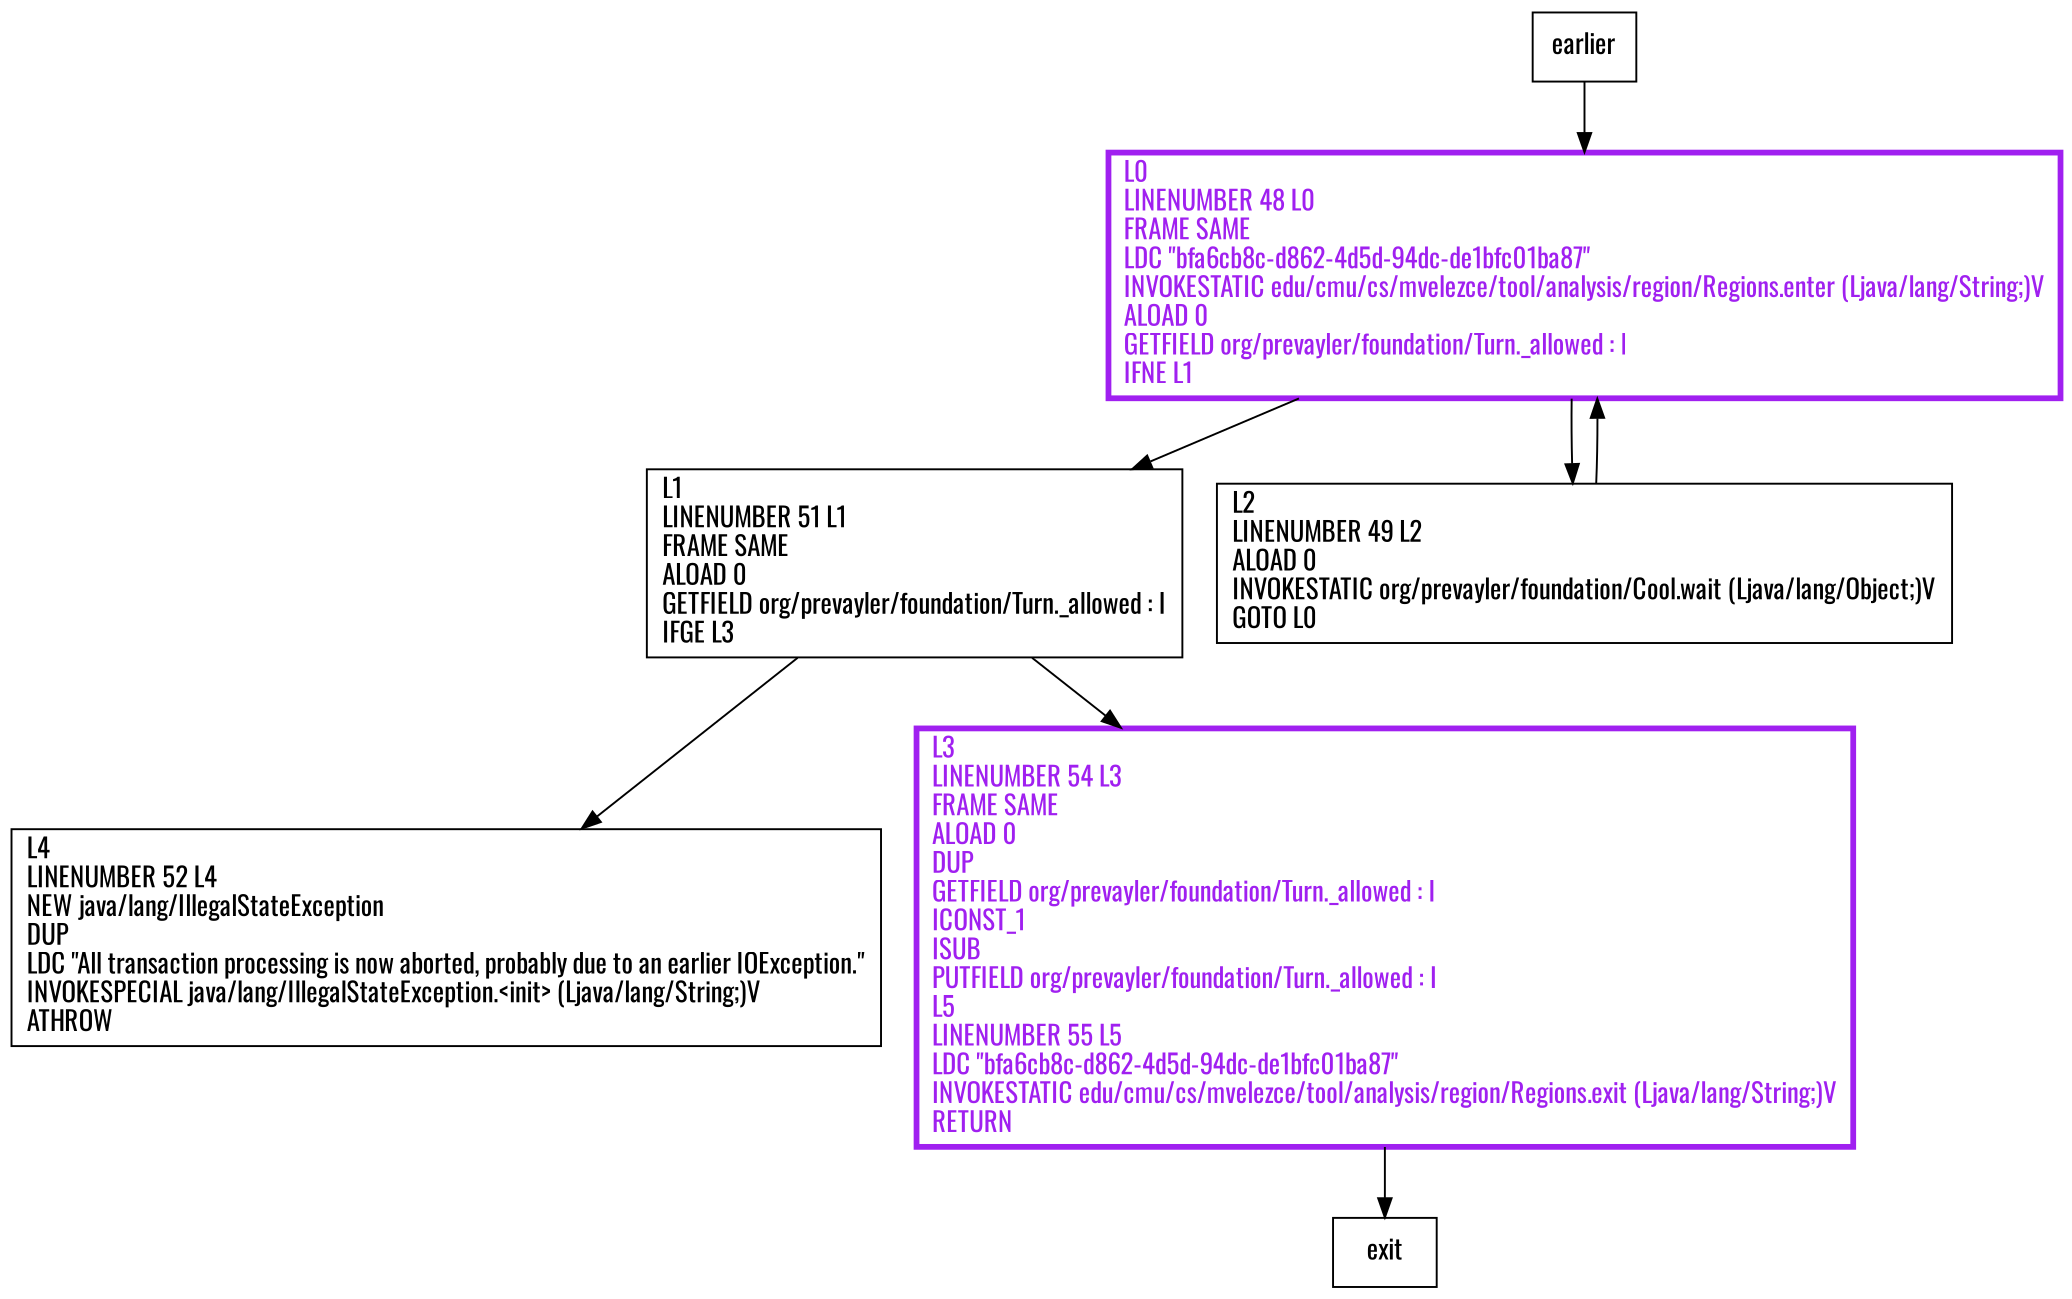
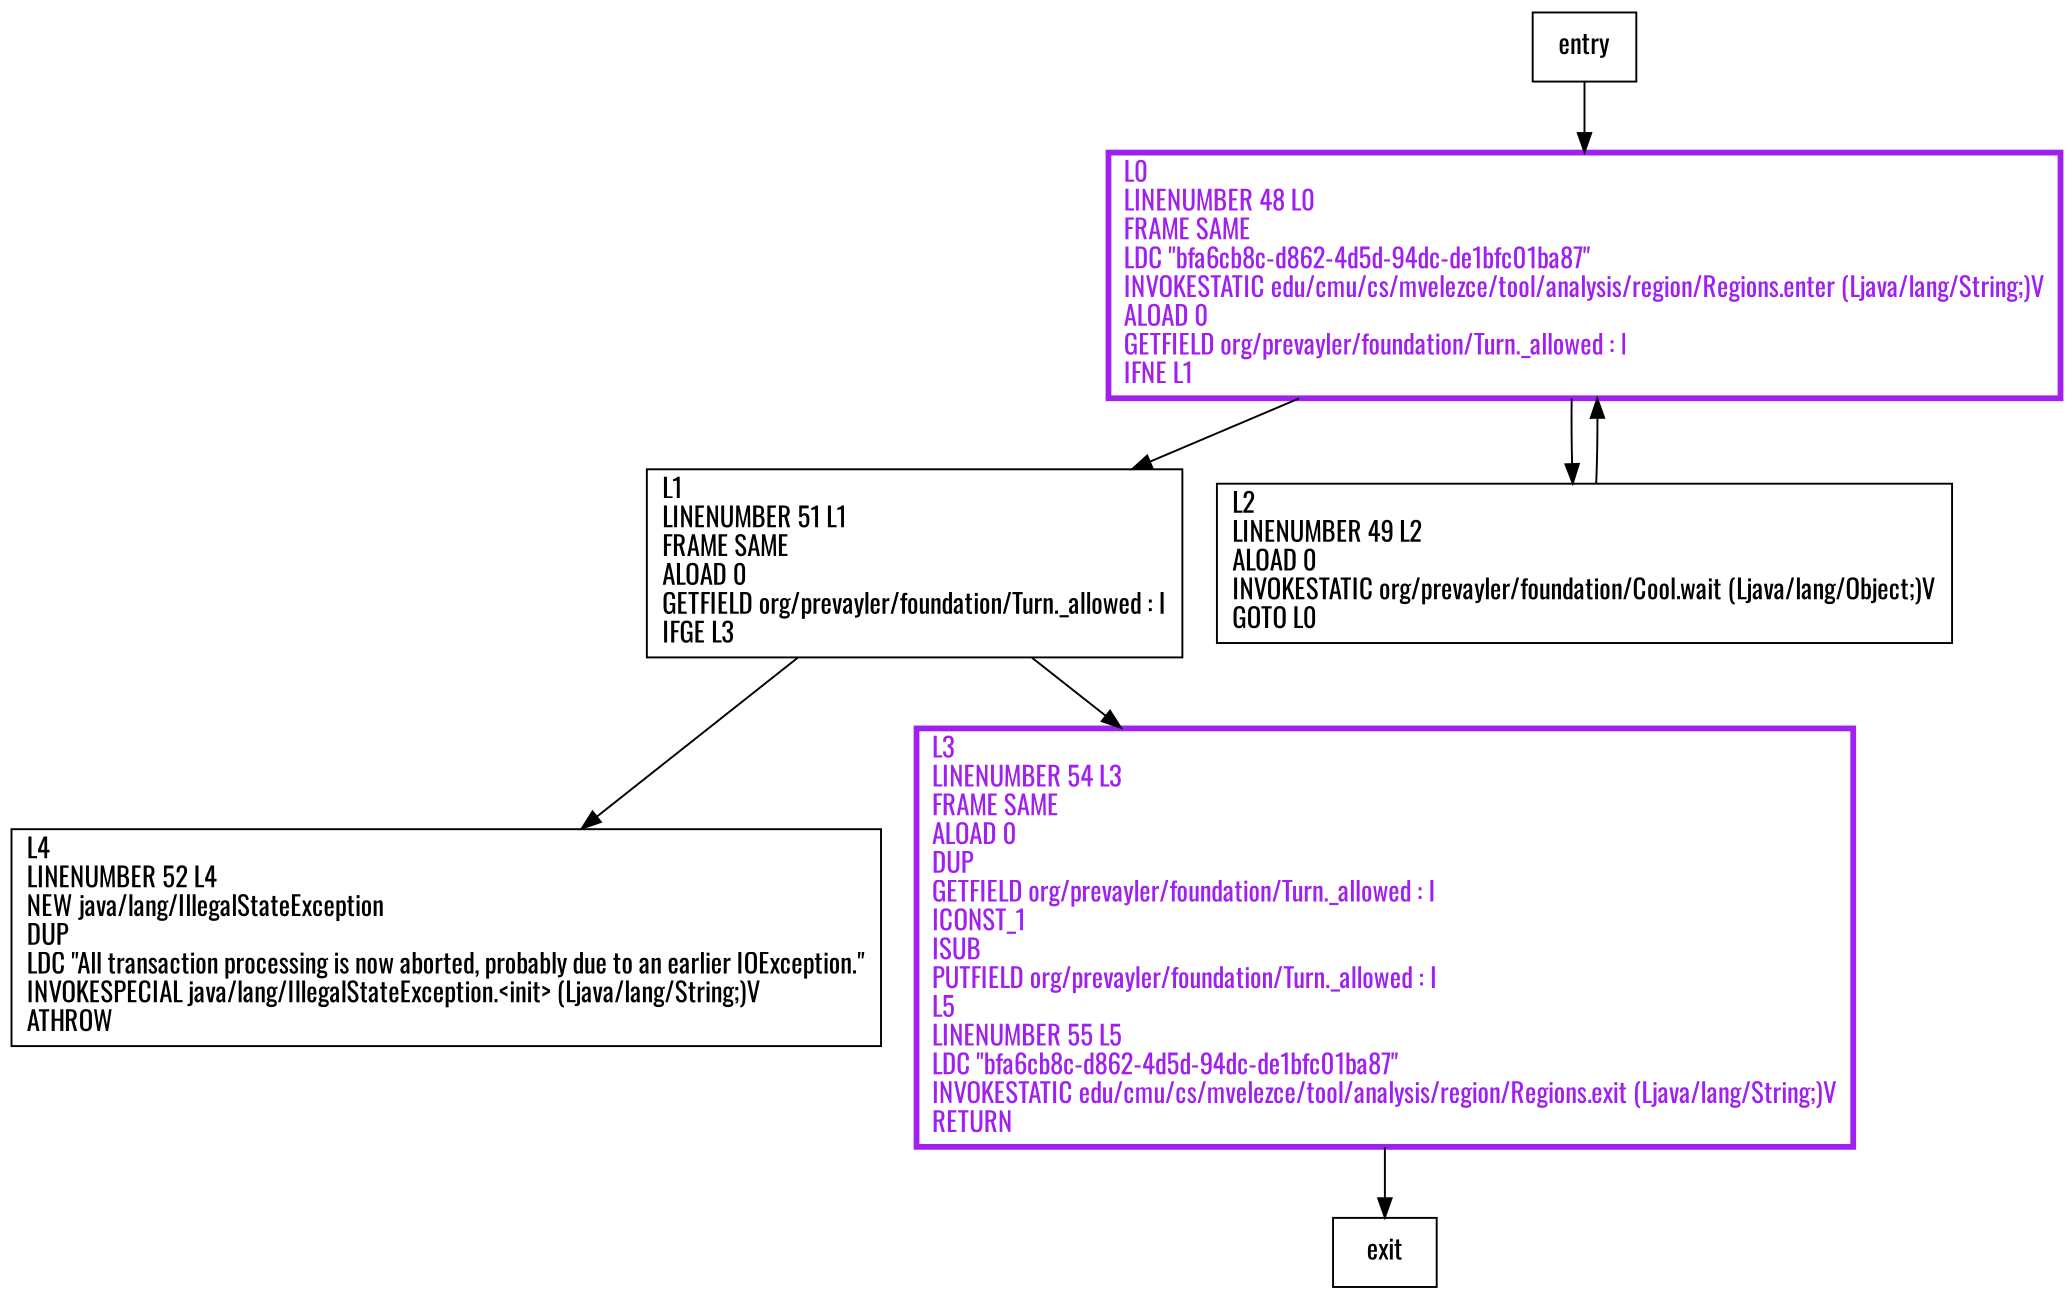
node "earlier": label "earlier" -> "entry"
